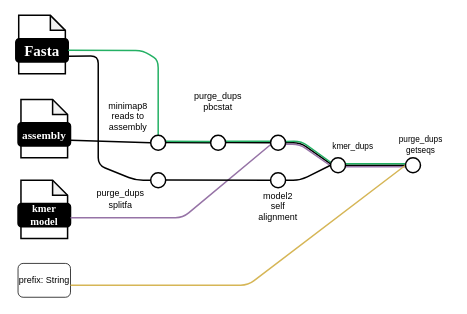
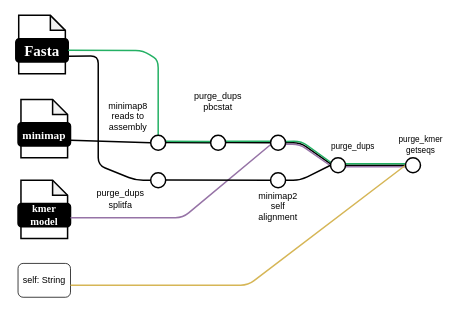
node "assembly": label "assembly" -> "minimap"
node "purge_dups getseqs": label "purge_dups getseqs" -> "purge_kmer getseqs"
node "kmer_dups": label "kmer_dups" -> "purge_dups"
node "model2 self alignment": label "model2 self alignment" -> "minimap2 self alignment"
node "prefix: String": label "prefix: String" -> "self: String"
